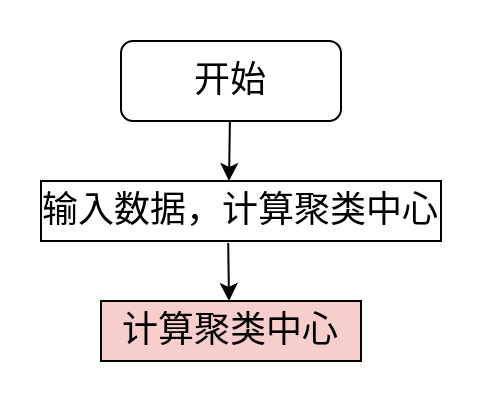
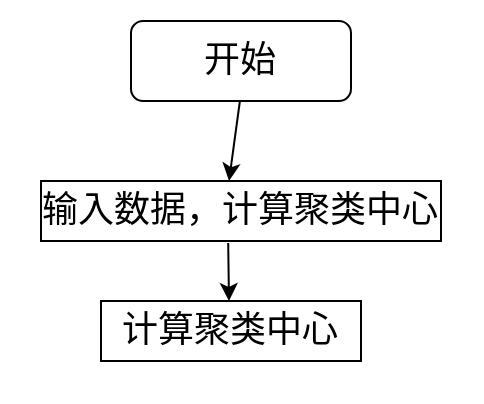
node "开始": moved (231, 81) -> (241, 61)
node "计算聚类中心": fillcolor #f8cecc -> #ffffff
